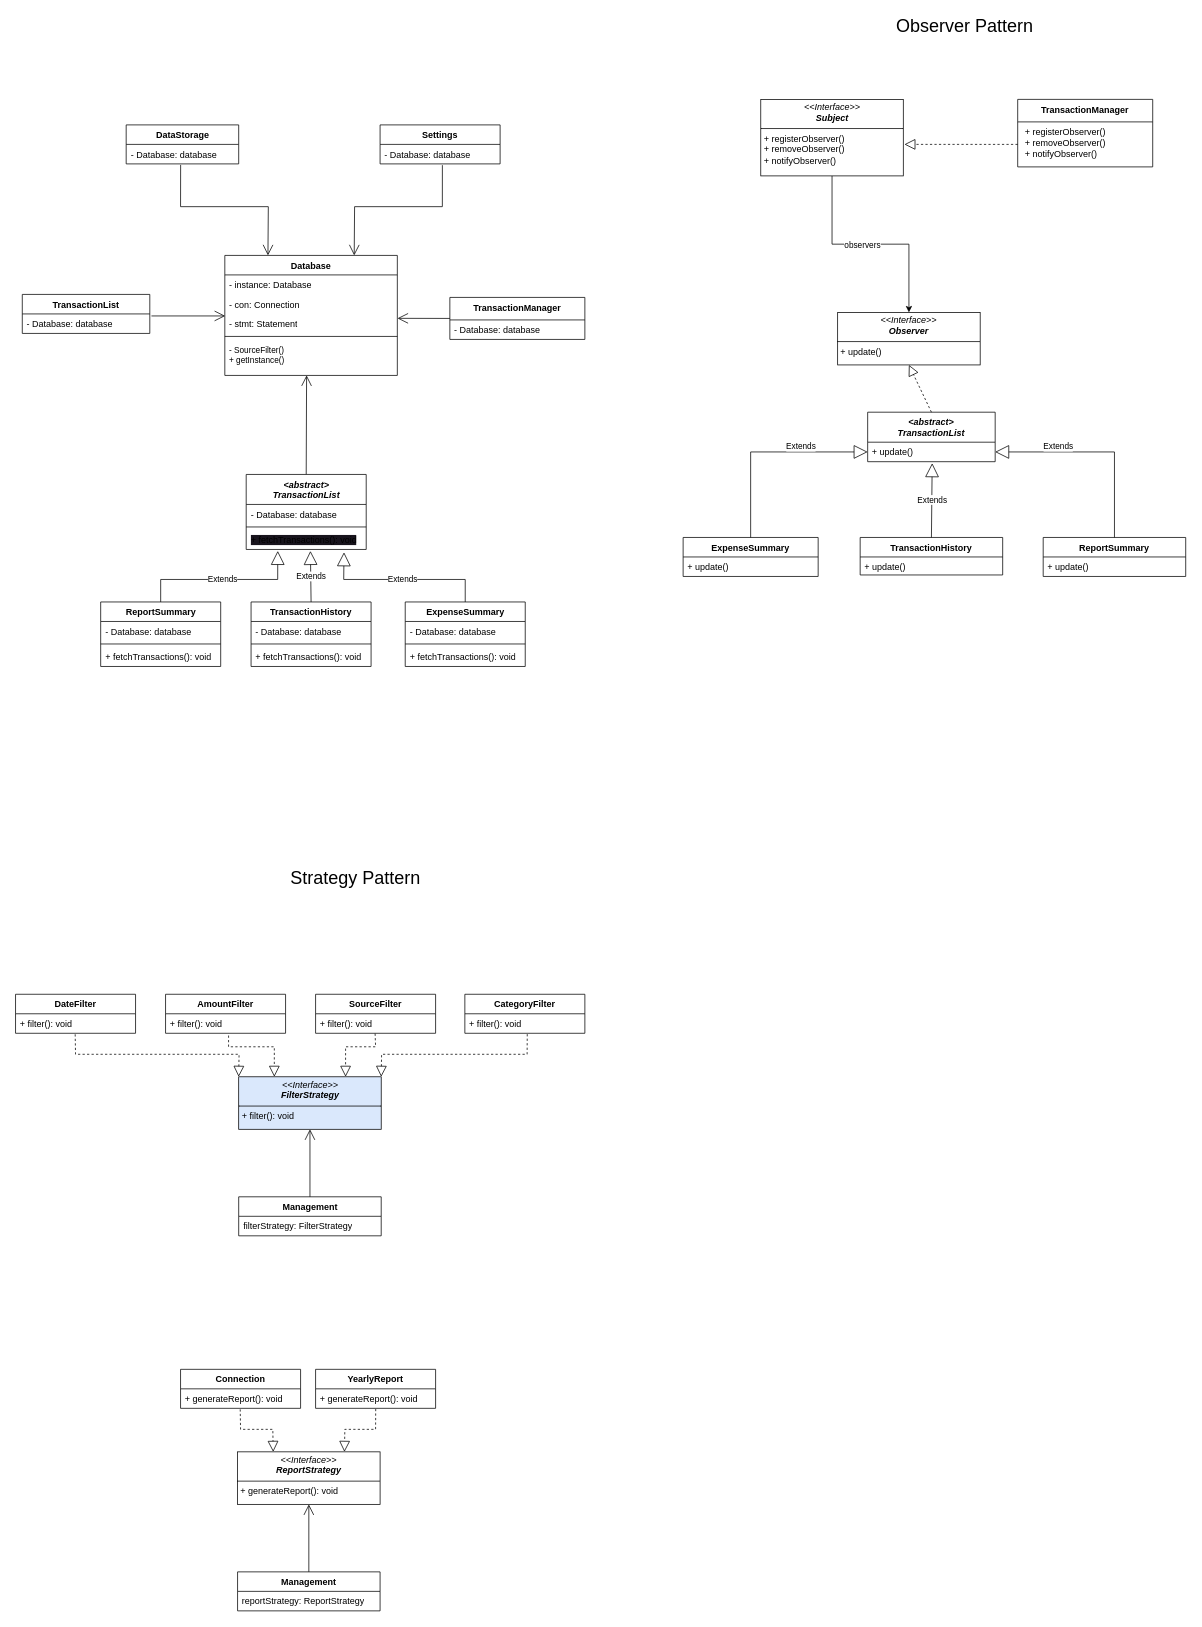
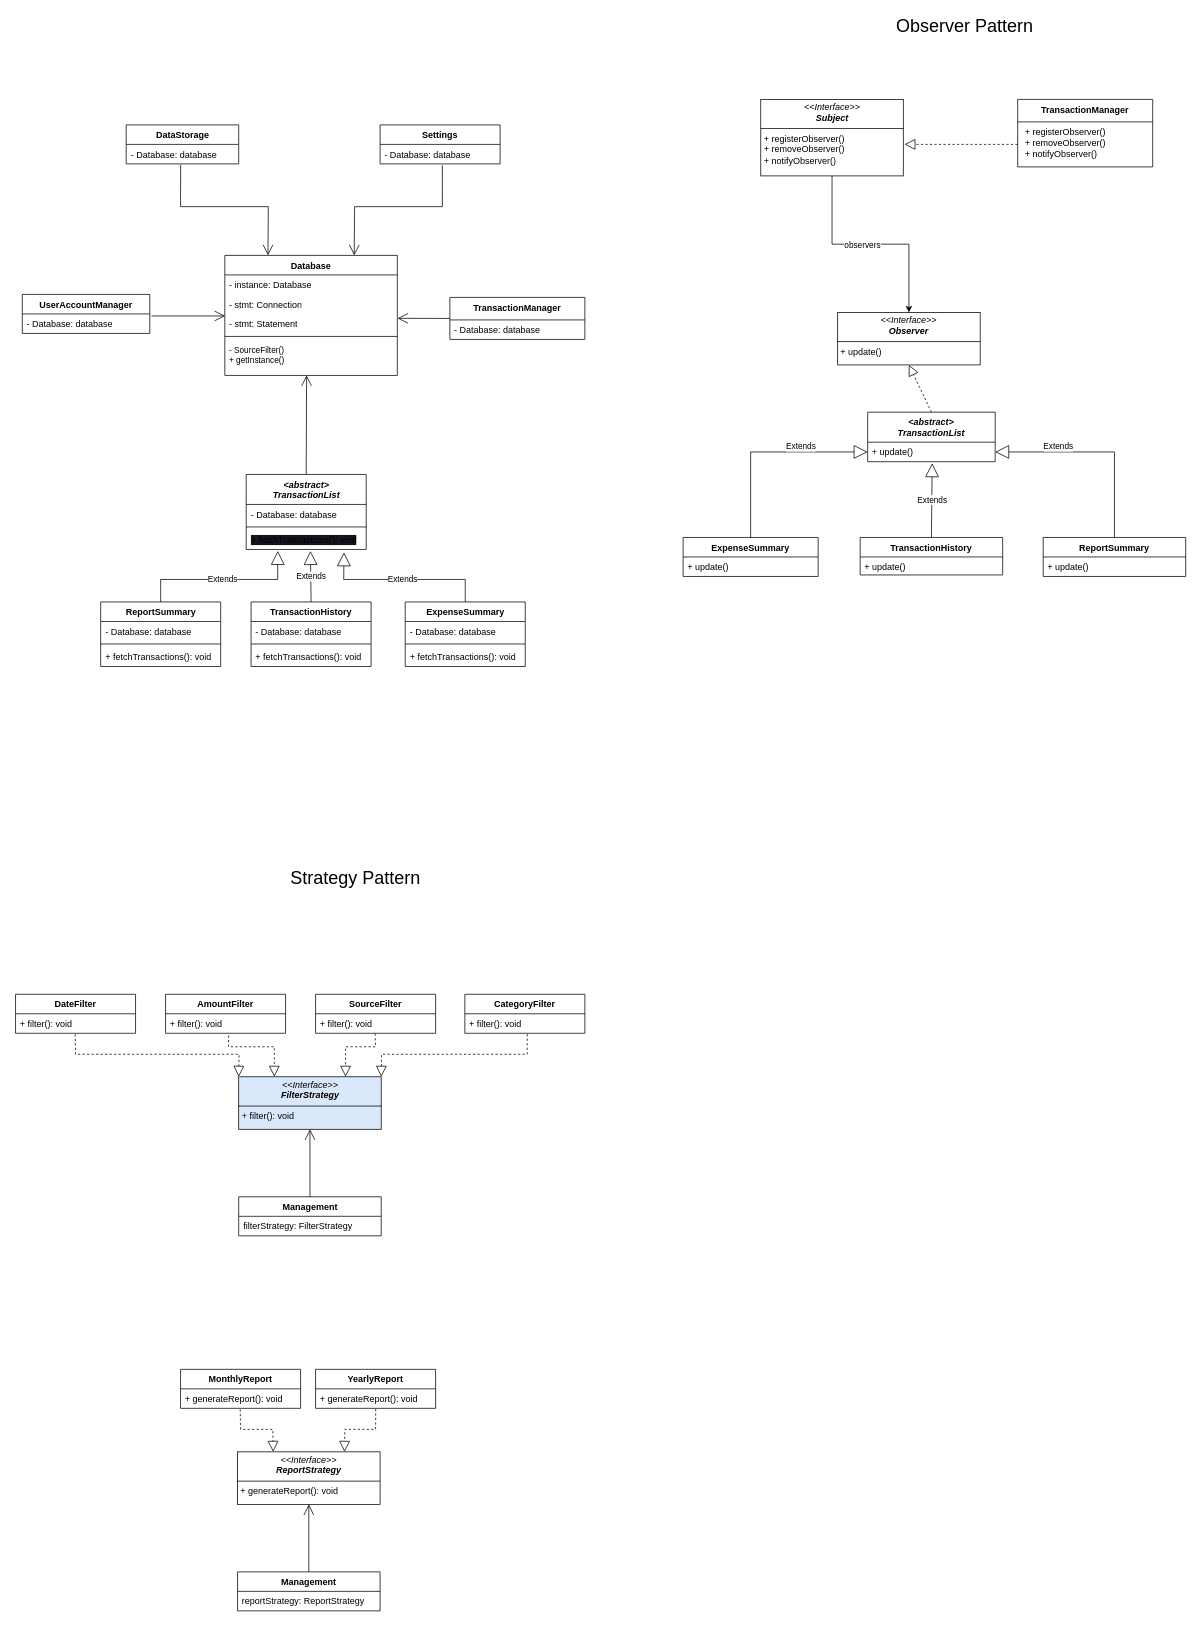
node "TransactionList": label "TransactionList" -> "UserAccountManager"
node "- con: Connection": label "- con: Connection" -> "- stmt: Connection"
node "Connection": label "Connection" -> "MonthlyReport"
